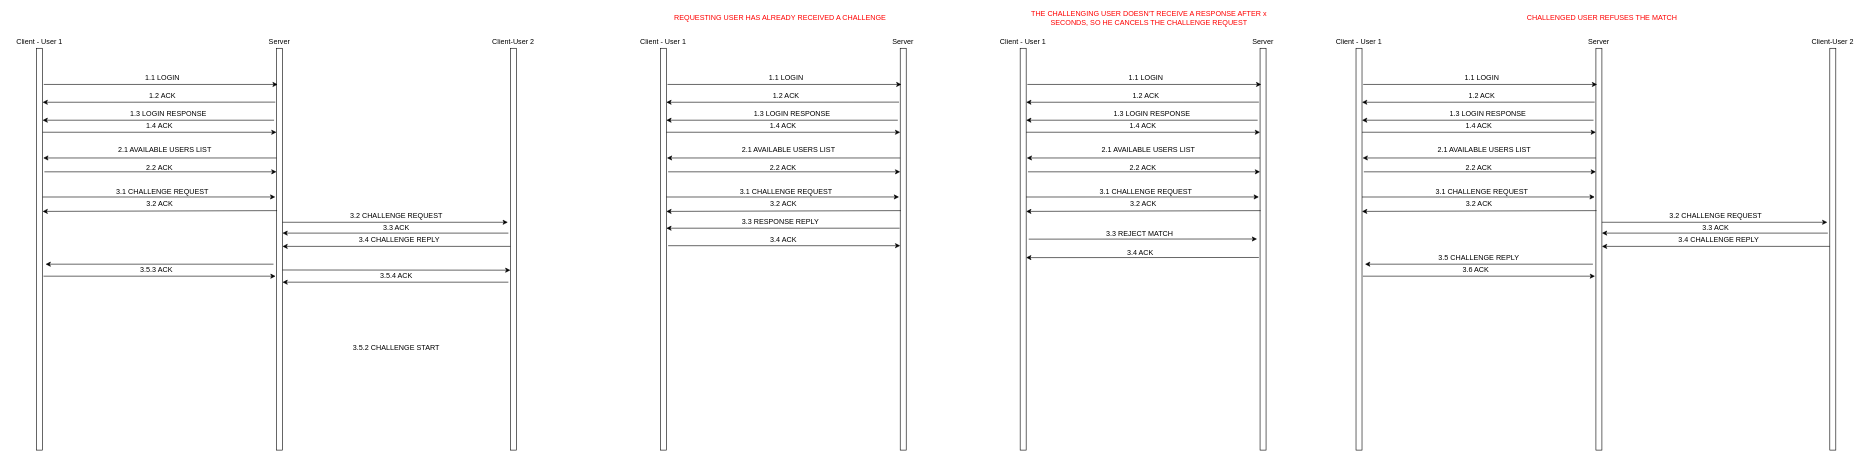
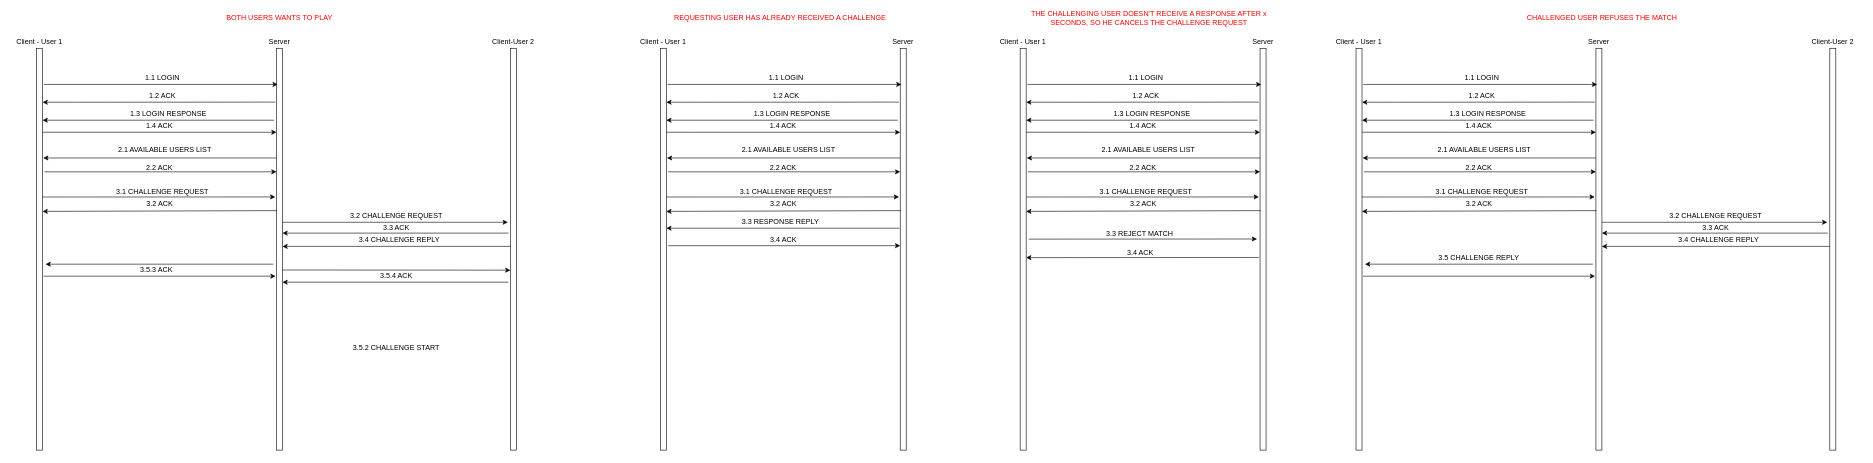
node "BOTH USERS WANTS TO PLAY": added
node "3.6 ACK": removed
